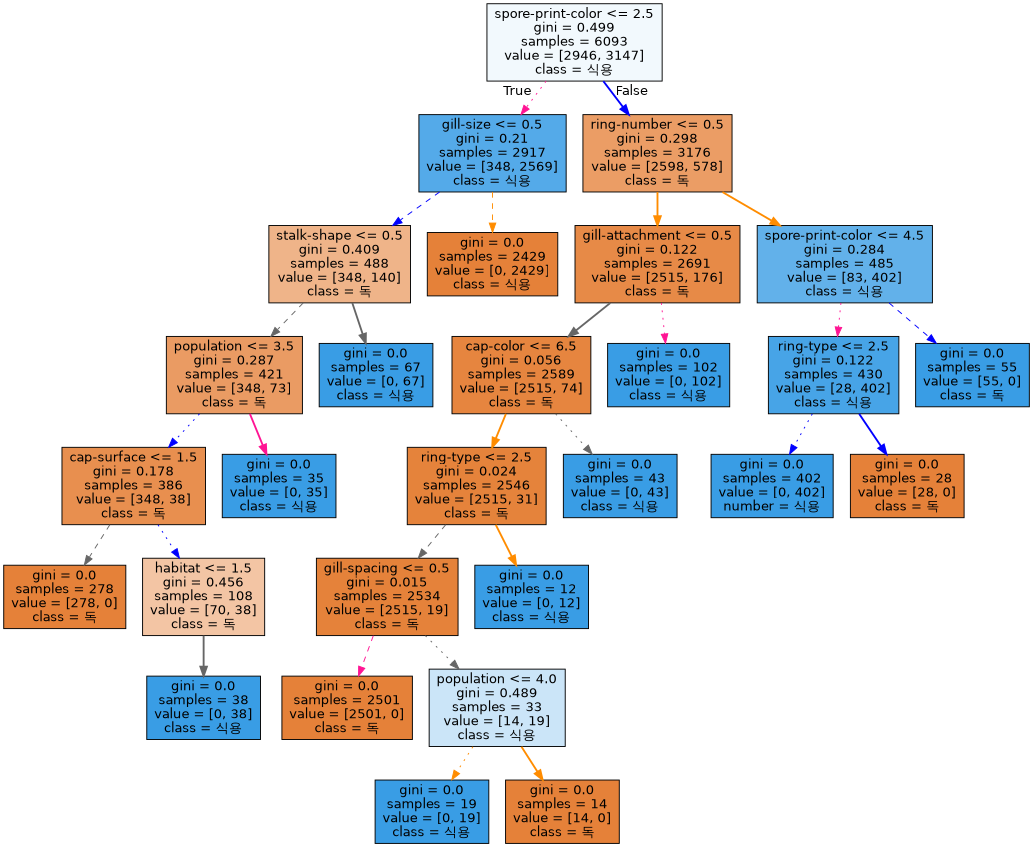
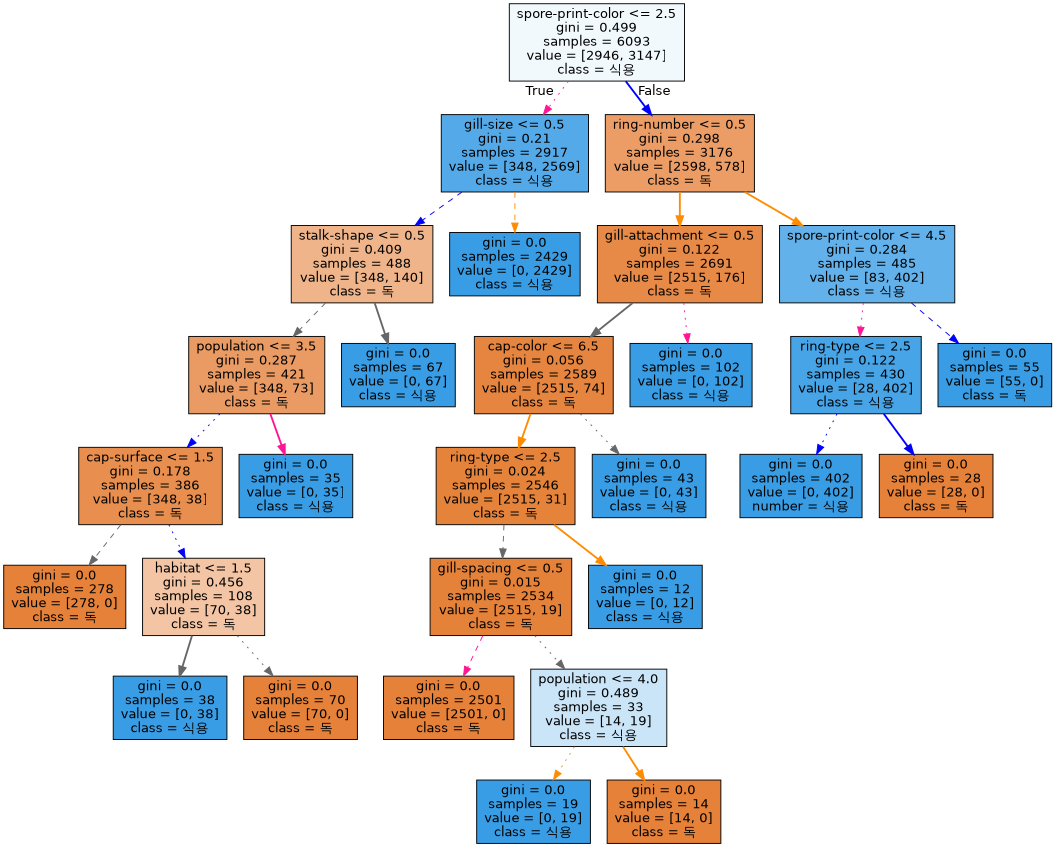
node "gini = 0.0 samples = 2429 value = [0, 2429] class = 식용": fillcolor #e58139 -> #399de5
node "gini = 0.0 samples = 70 value = [70, 0] class = 독": added
